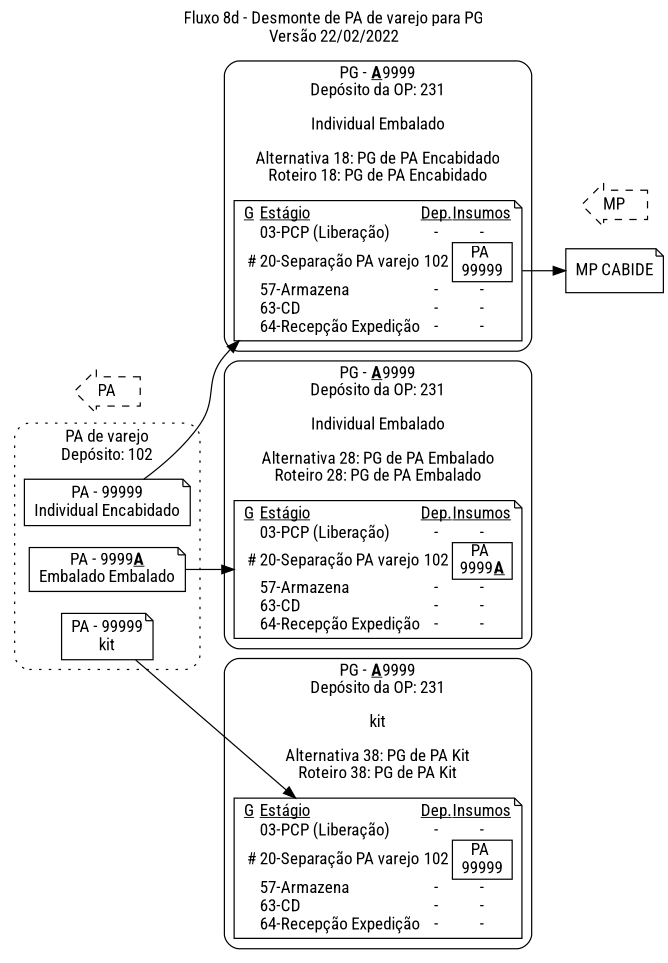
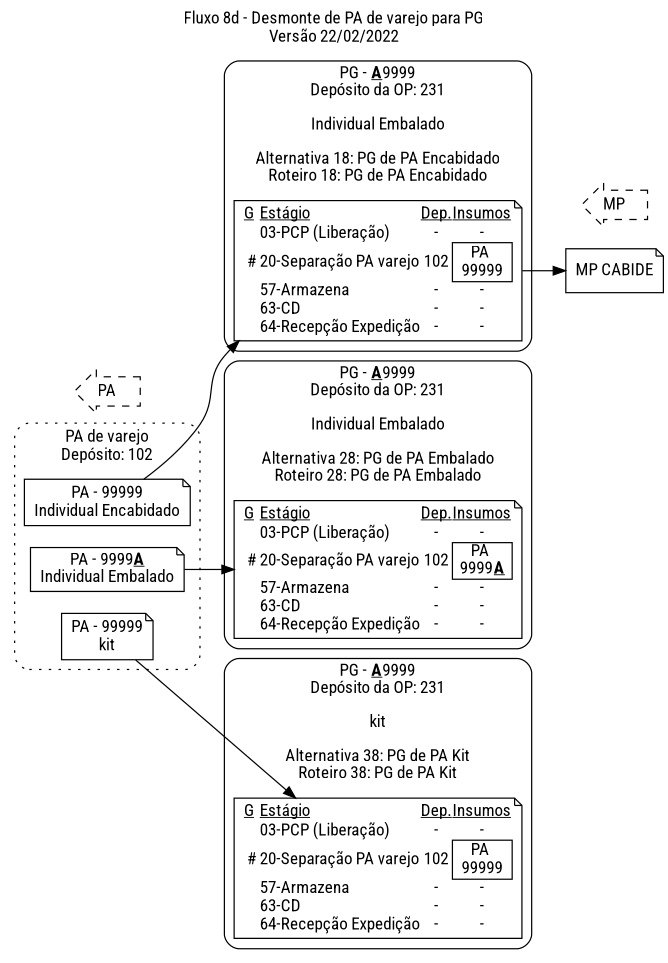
node "PA - 9999": text "Embalado Embalado" -> "Individual Embalado"
